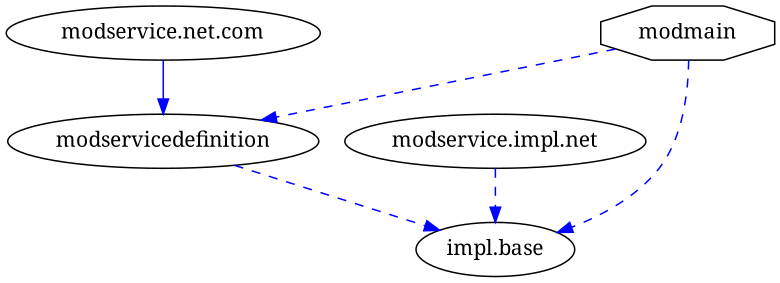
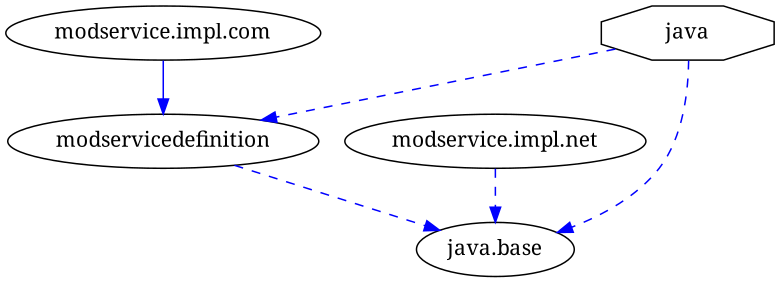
node "modservice.net.com": label "modservice.net.com" -> "modservice.impl.com"
node "modmain": label "modmain" -> "java"
node "impl.base": label "impl.base" -> "java.base"
